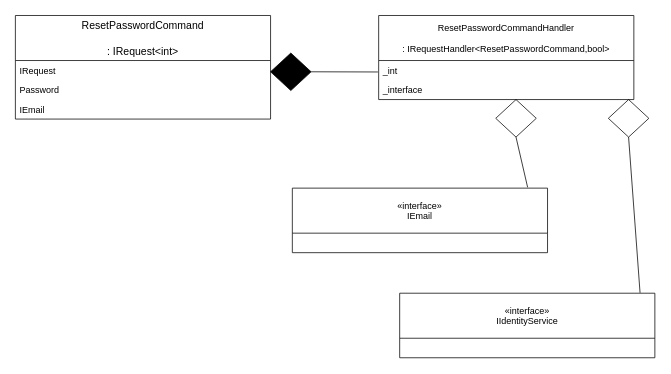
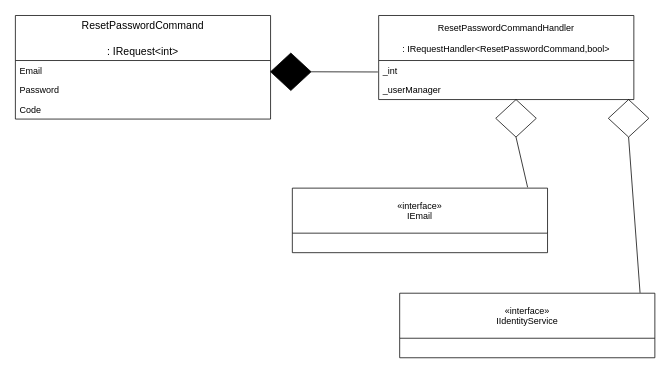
node "IRequest": label "IRequest" -> "Email"
node "_interface": label "_interface" -> "_userManager"
node "IEmail": label "IEmail" -> "Code"
